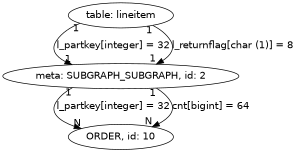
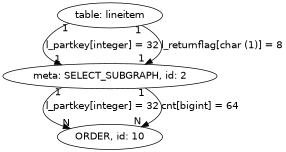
node "meta: SUBGRAPH_SUBGRAPH, id: 2": label "meta: SUBGRAPH_SUBGRAPH, id: 2" -> "meta: SELECT_SUBGRAPH, id: 2"
